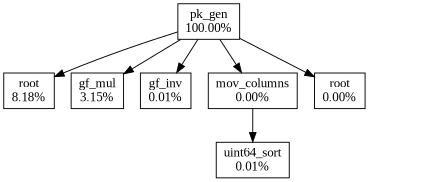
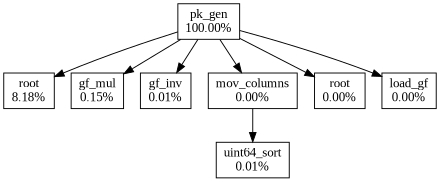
node "gf_mul 3.15%": label "gf_mul 3.15%" -> "gf_mul 0.15%"
node "load_gf 0.00%": added
